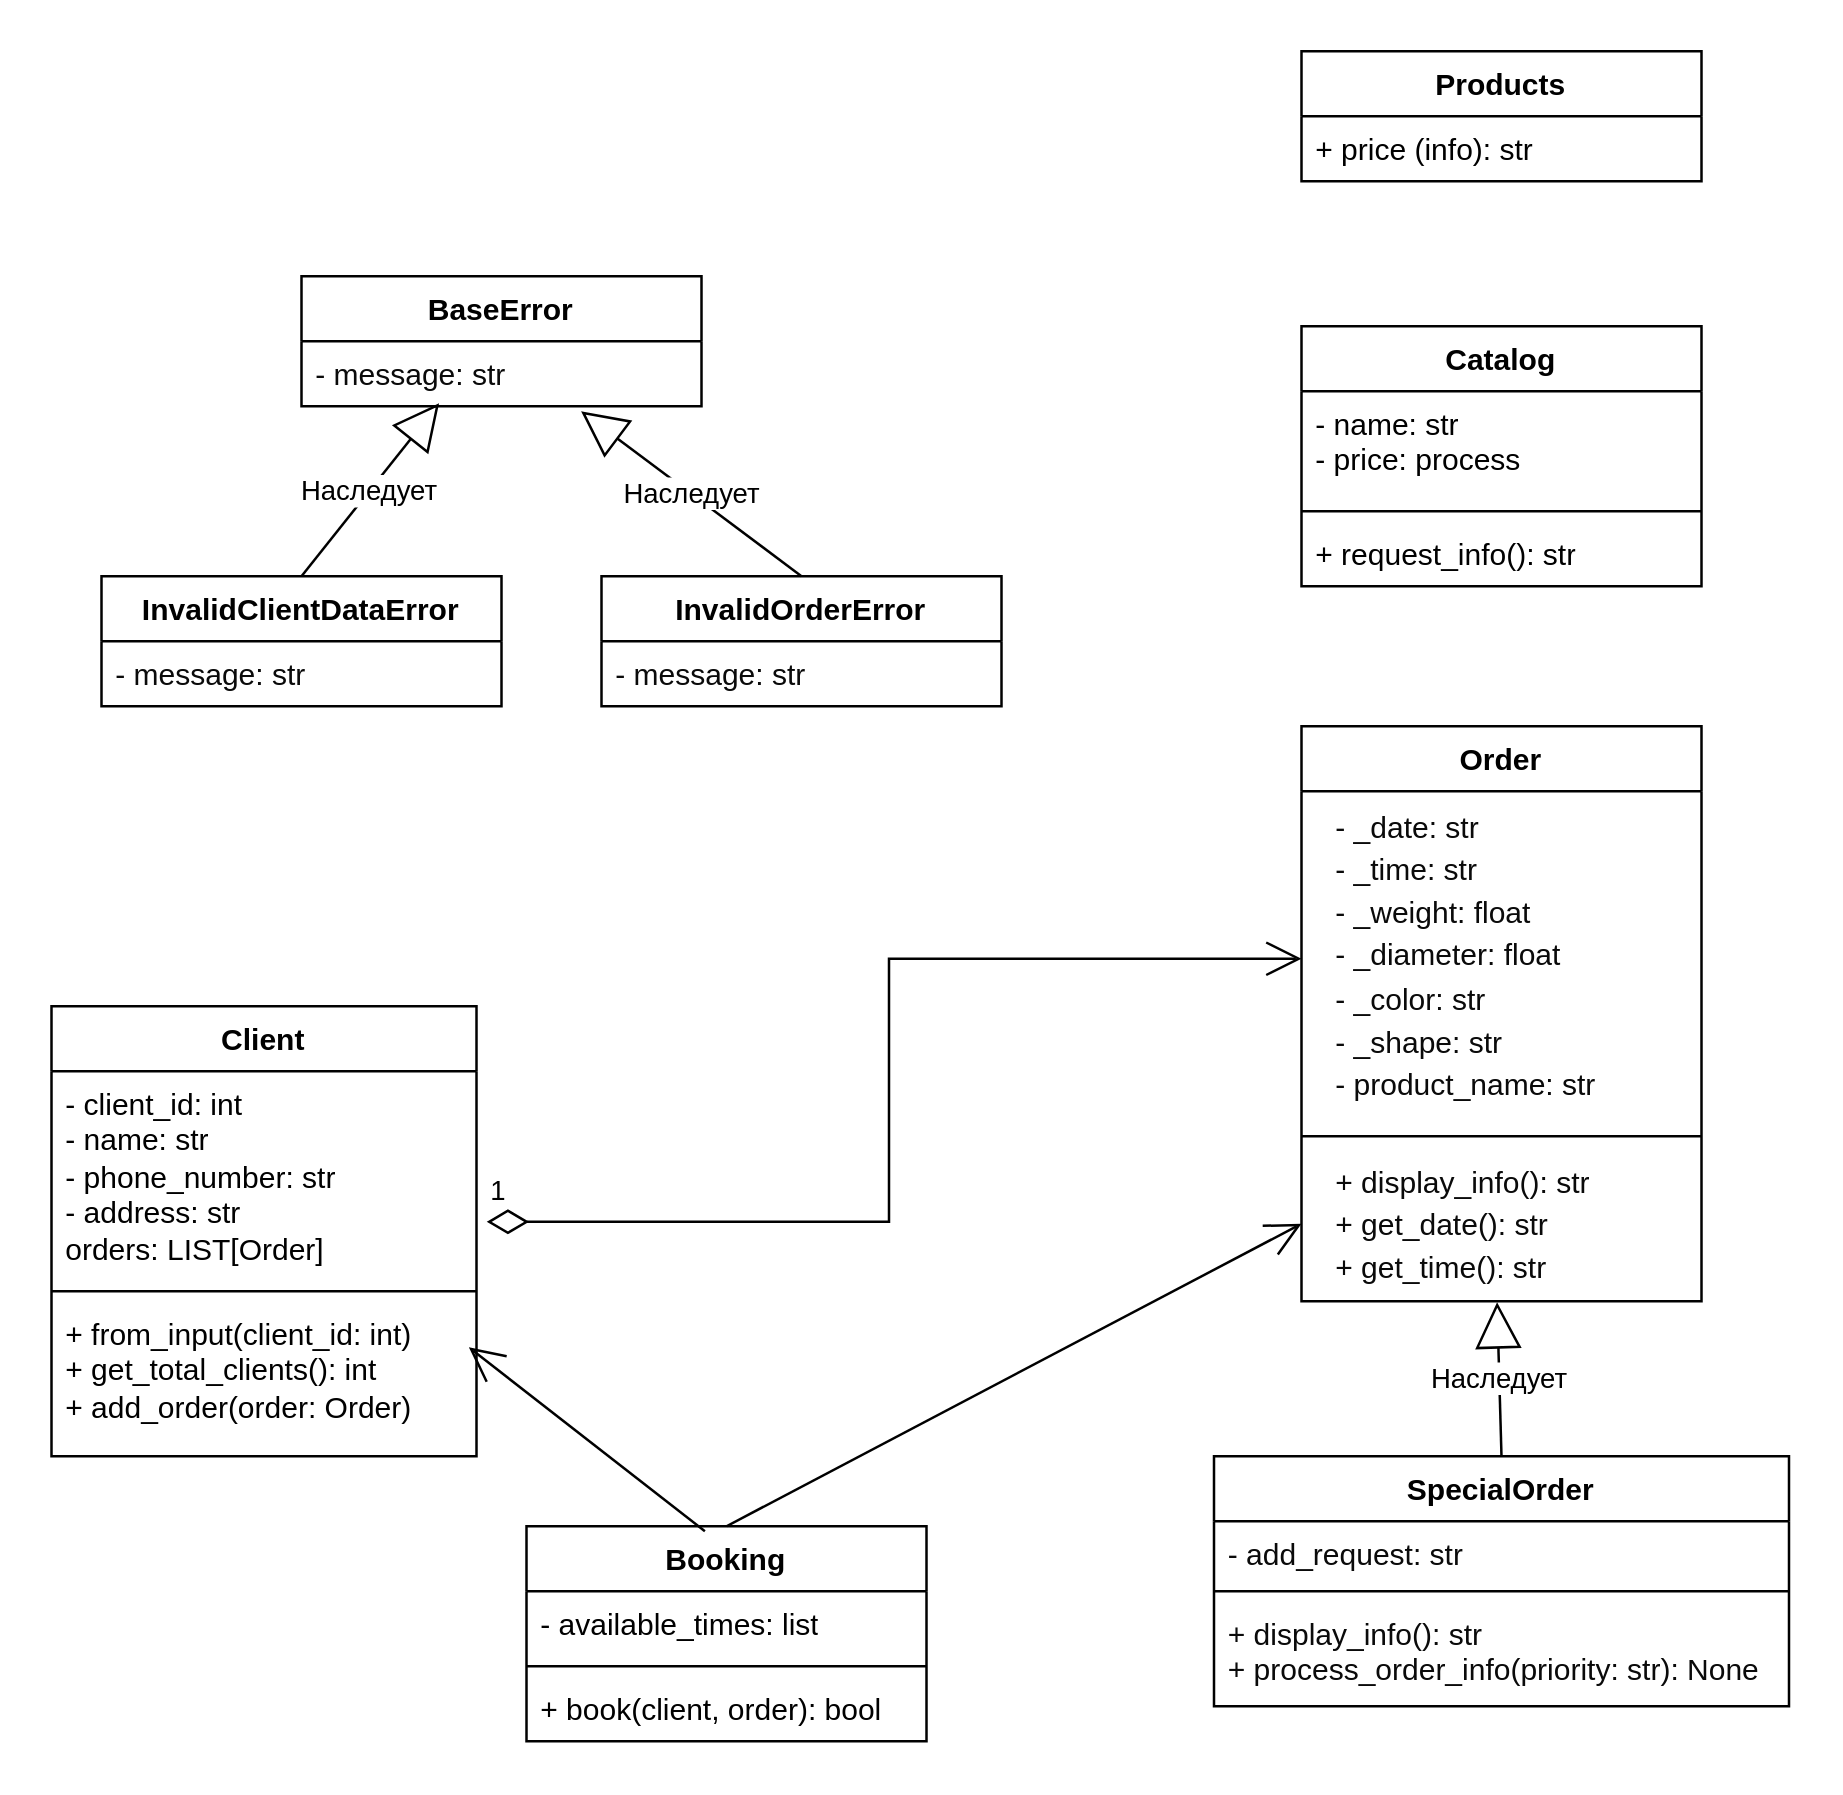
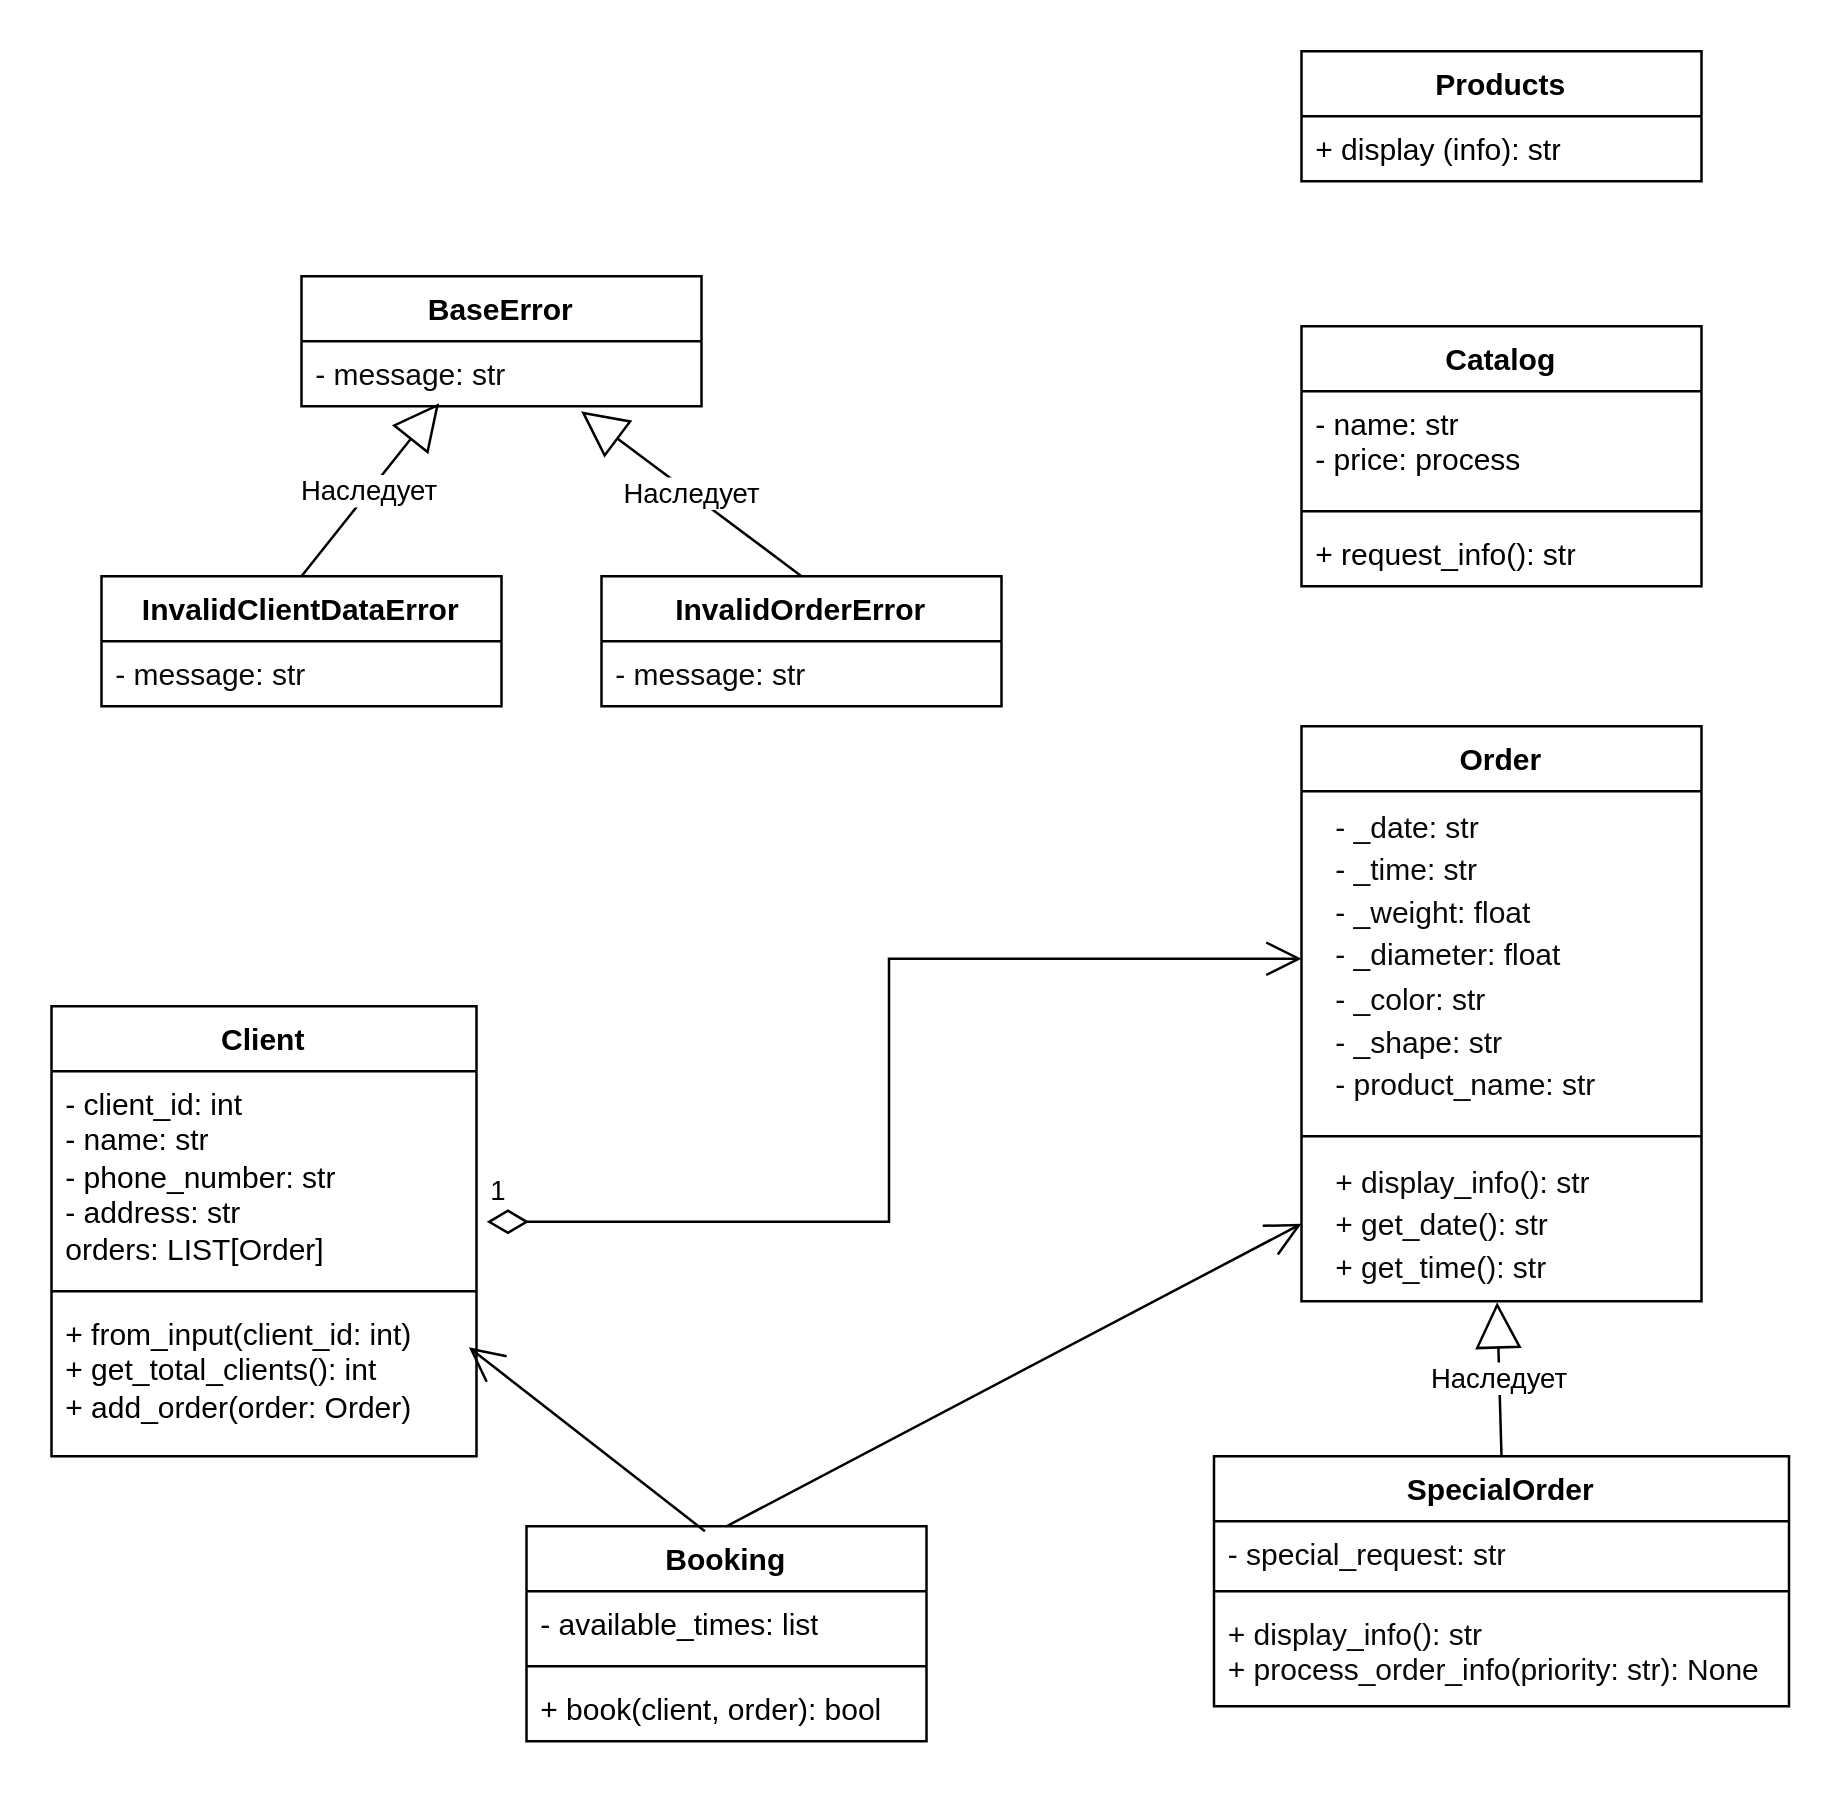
node "+ price (info): str": label "+ price (info): str" -> "+ display (info): str"
node "- add_request: str": label "- add_request: str" -> "- special_request: str"
